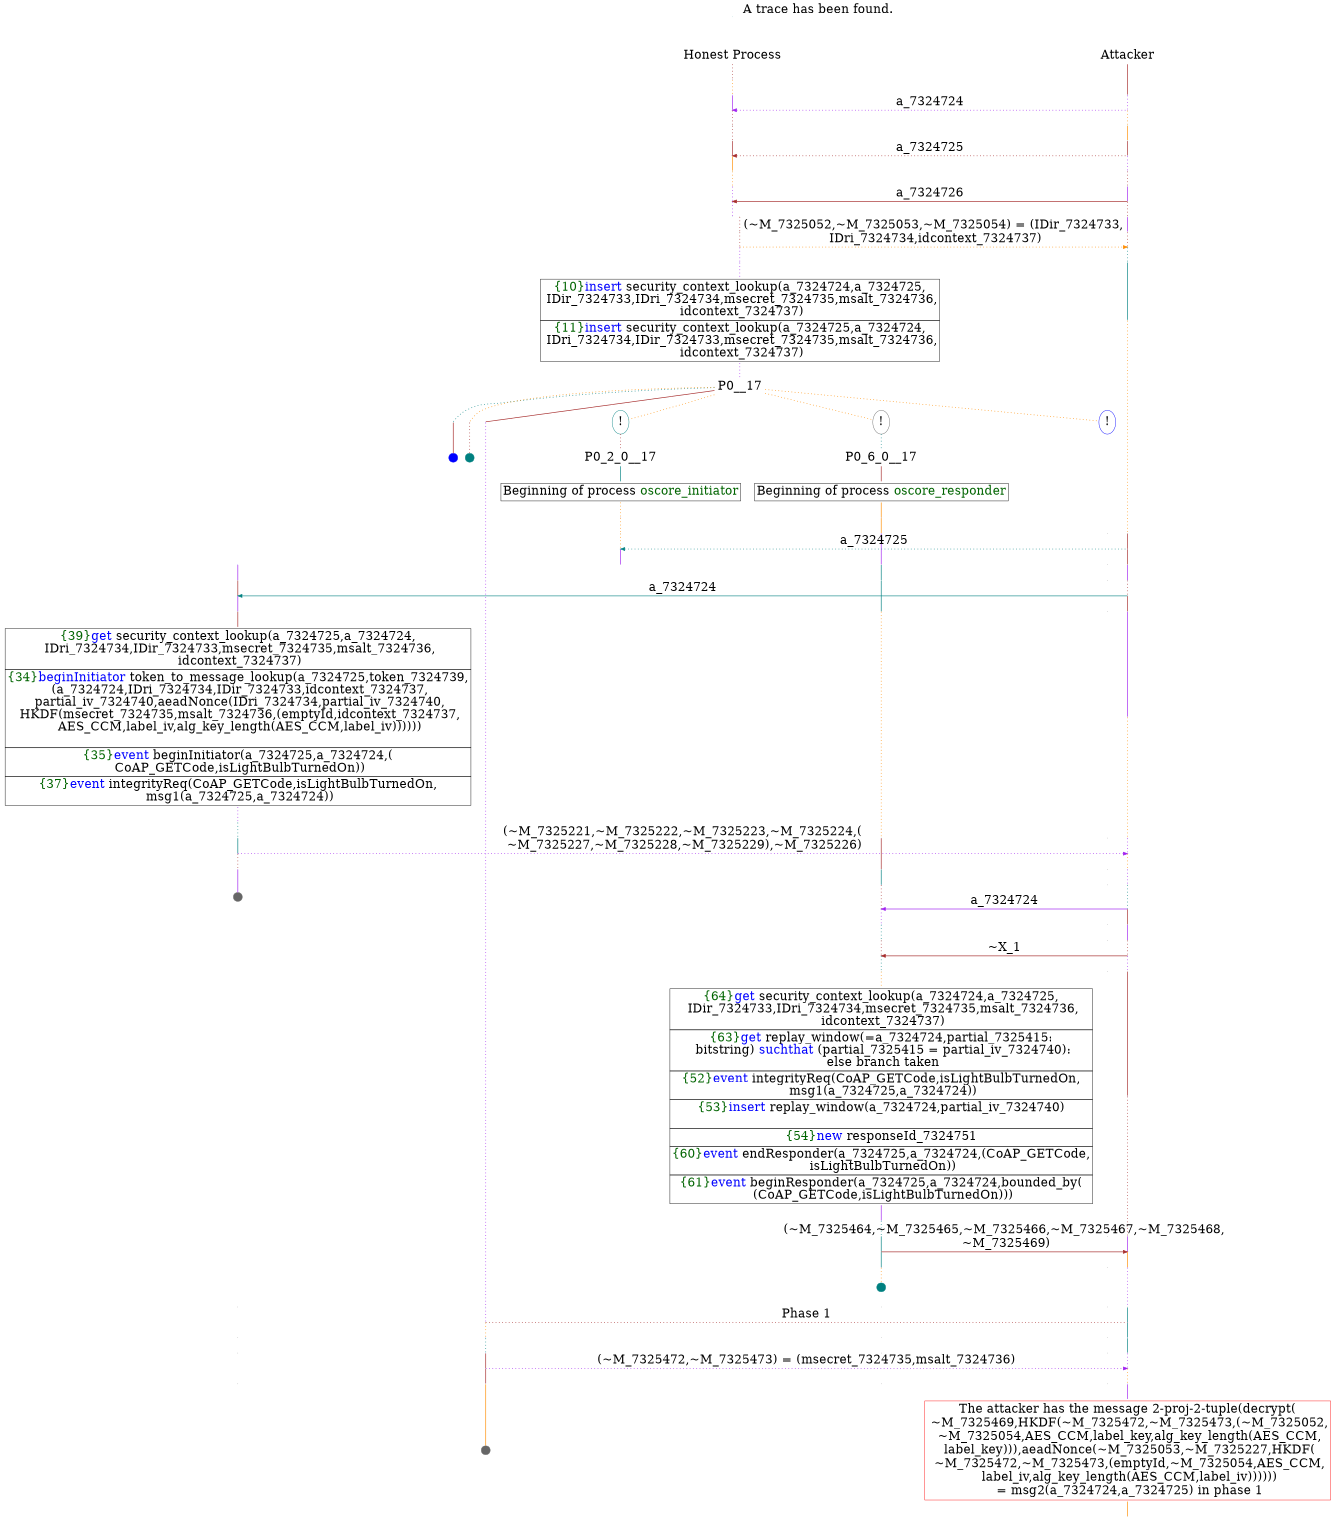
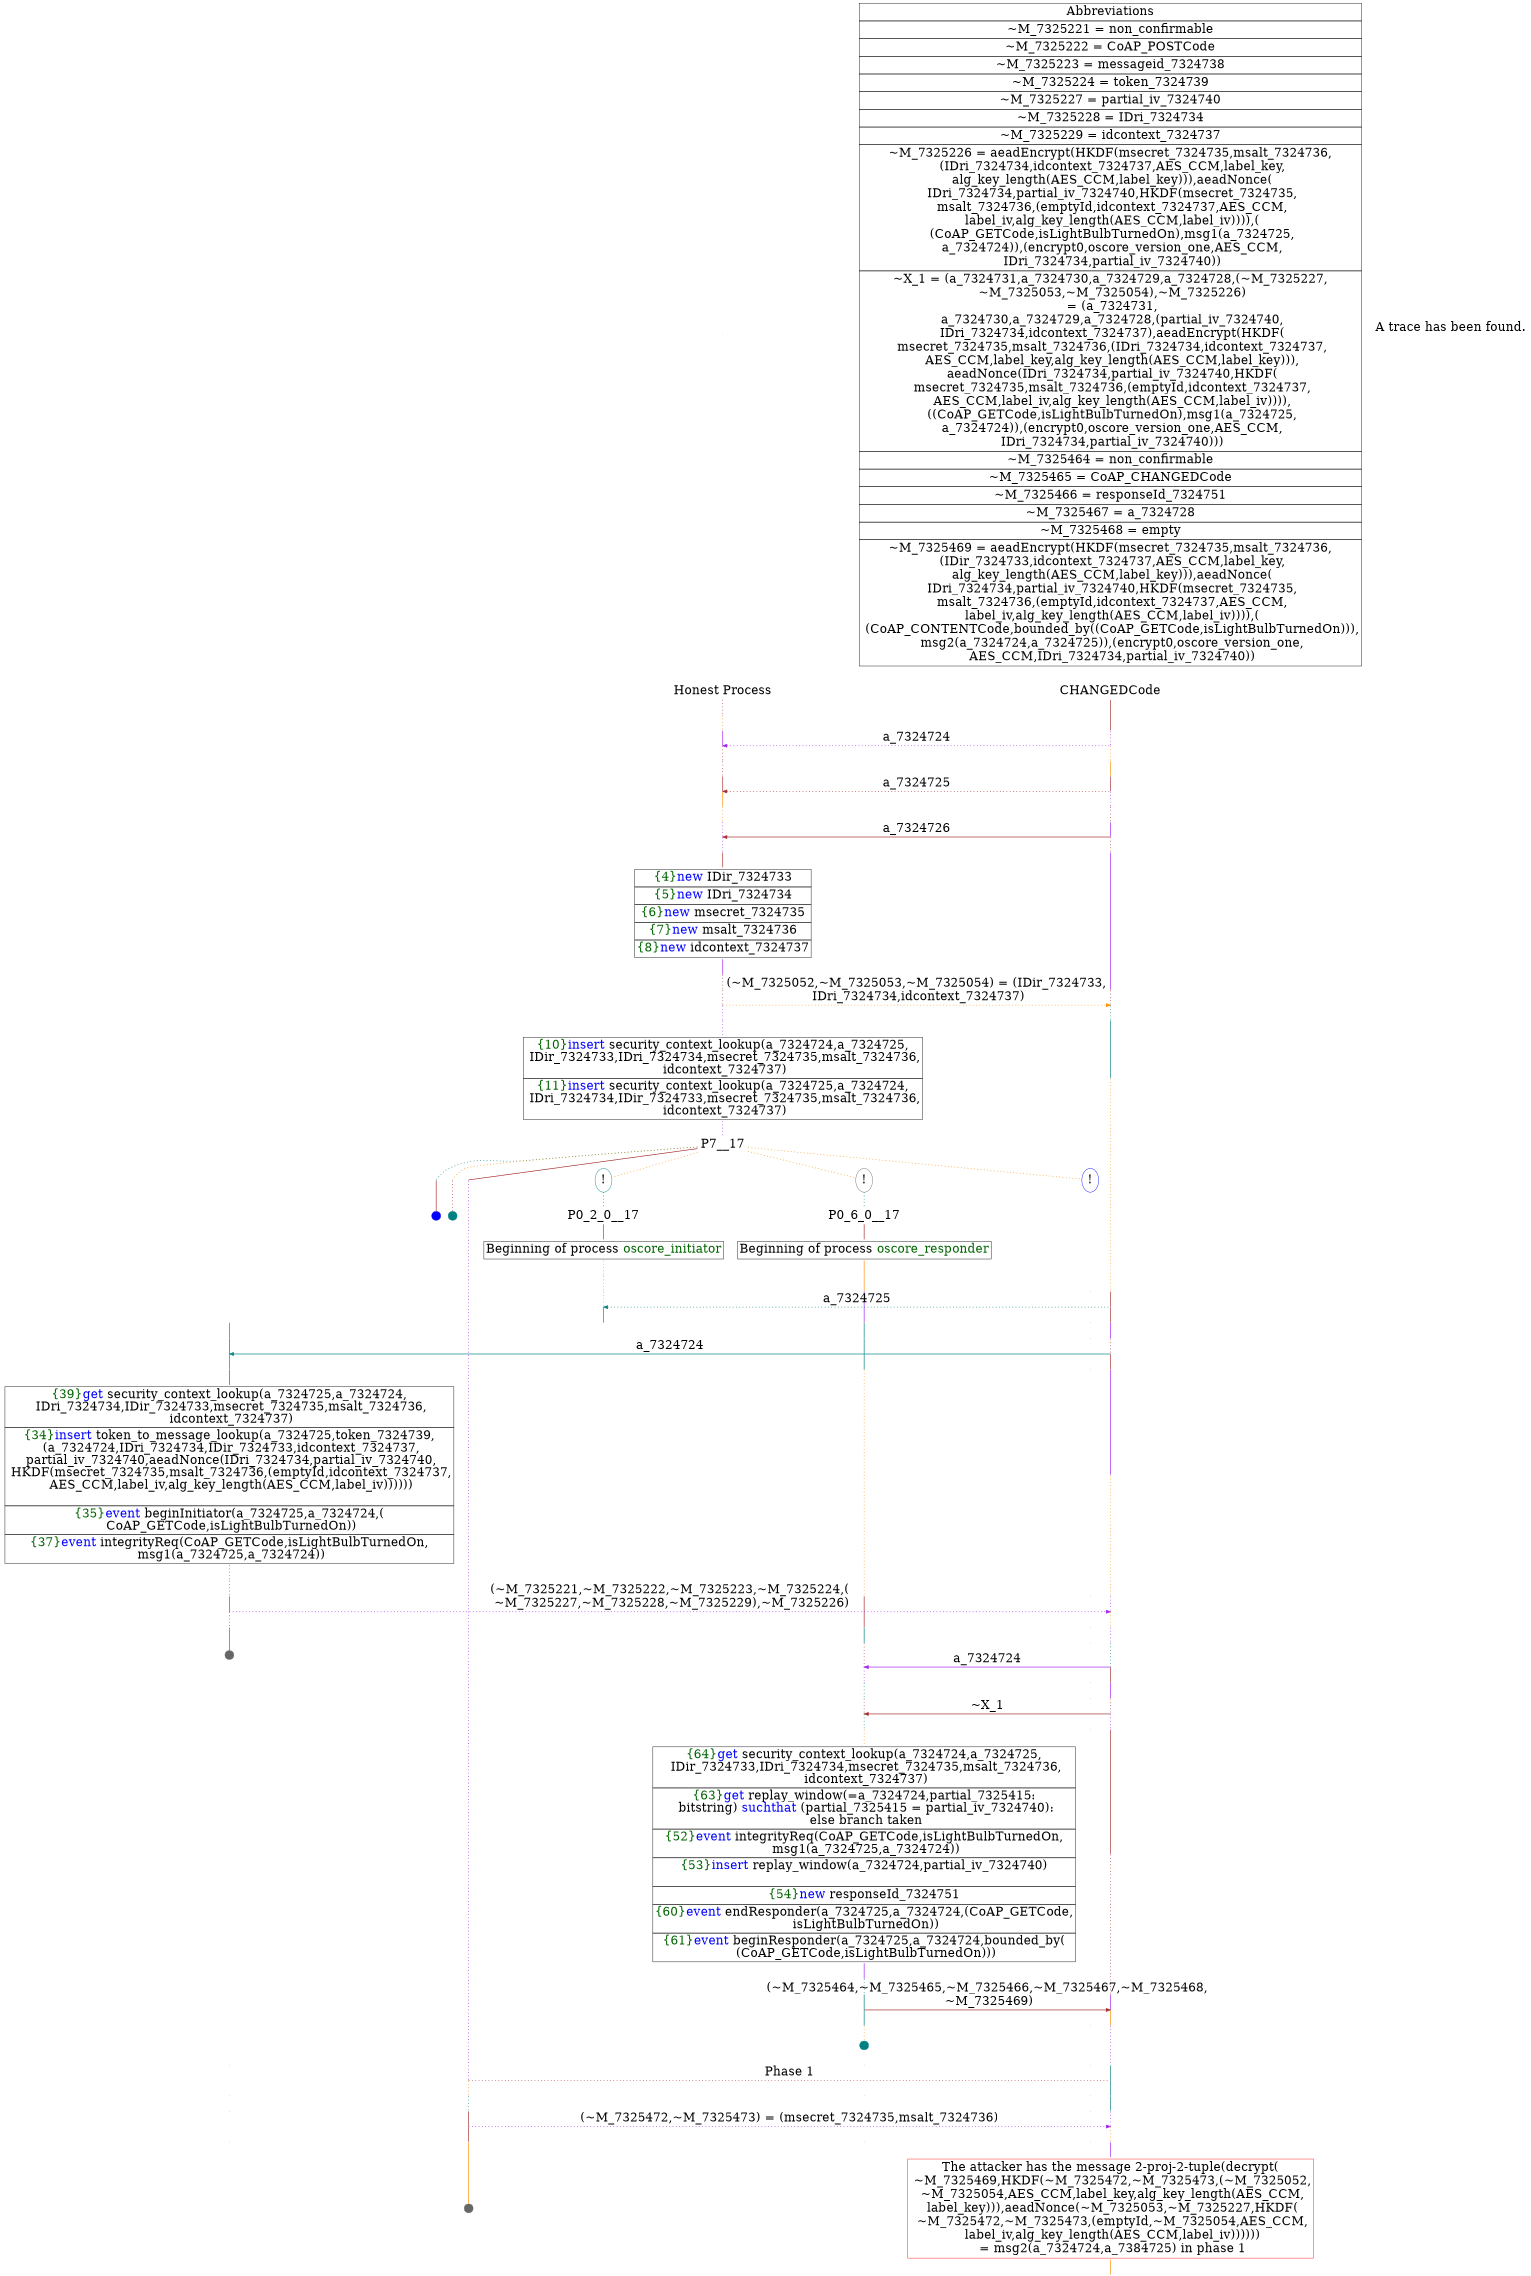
node "Attacker": label "Attacker" -> "CHANGEDCode"
node "Abbreviations": added
node "P0__17": label "P0__17" -> "P7__17"
node "{39}": text "beginInitiator" -> "insert"
node "{4}": added
node "The attacker has the message 2-proj-2-tuple(decrypt(": text "= msg2(a_7324724,a_7324725) in phase 1" -> "= msg2(a_7324724,a_7384725) in phase 1"
